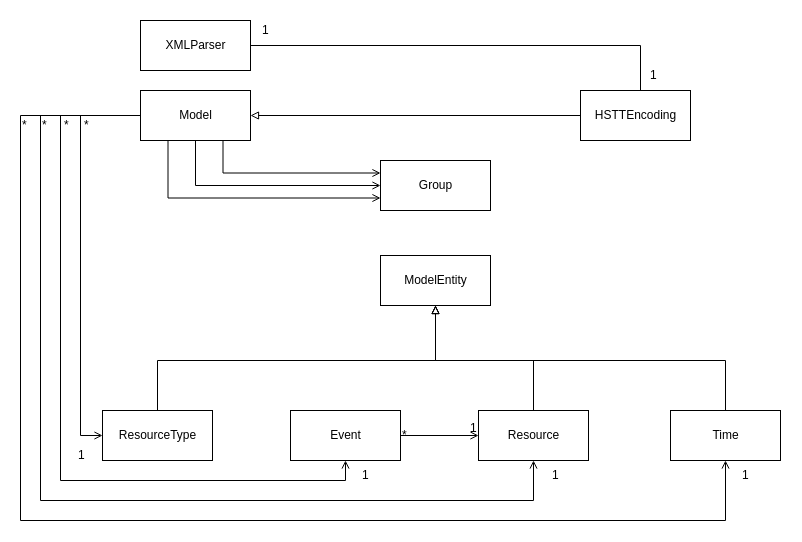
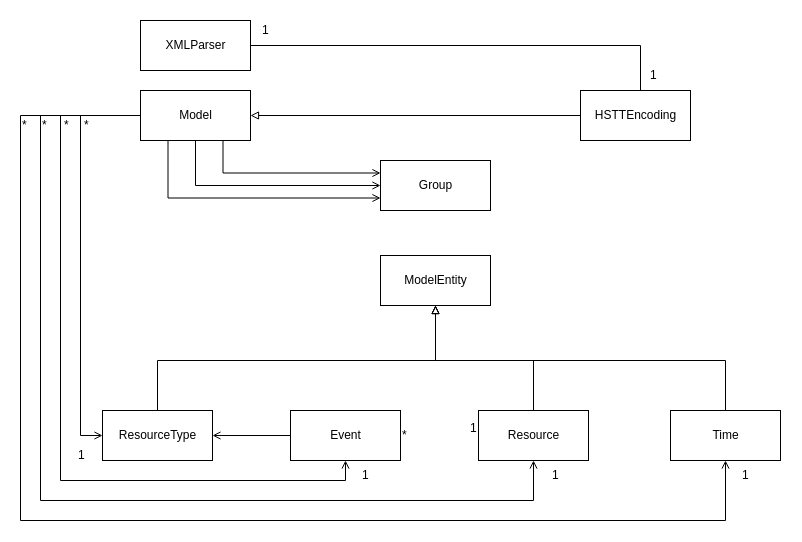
edge "Event" -> "Resource": now "Event" -> "ResourceType"
